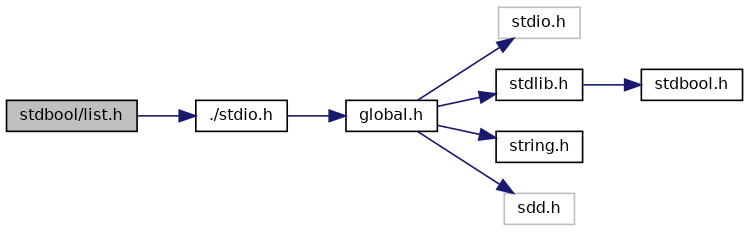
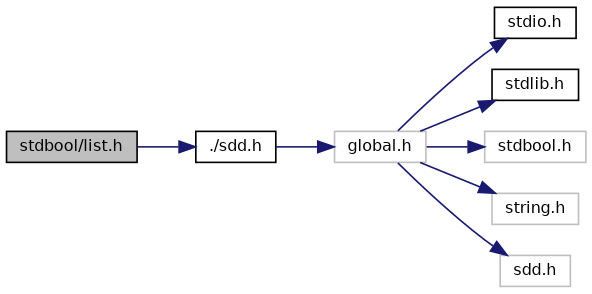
node "stdio.h": color grey75 -> black
edge "stdlib.h" -> "stdbool.h": now "global.h" -> "stdbool.h"
node "stdbool.h": color black -> grey75
node "./stdio.h": label "./stdio.h" -> "./sdd.h"
node "global.h": color black -> grey75
node "string.h": color black -> grey75
